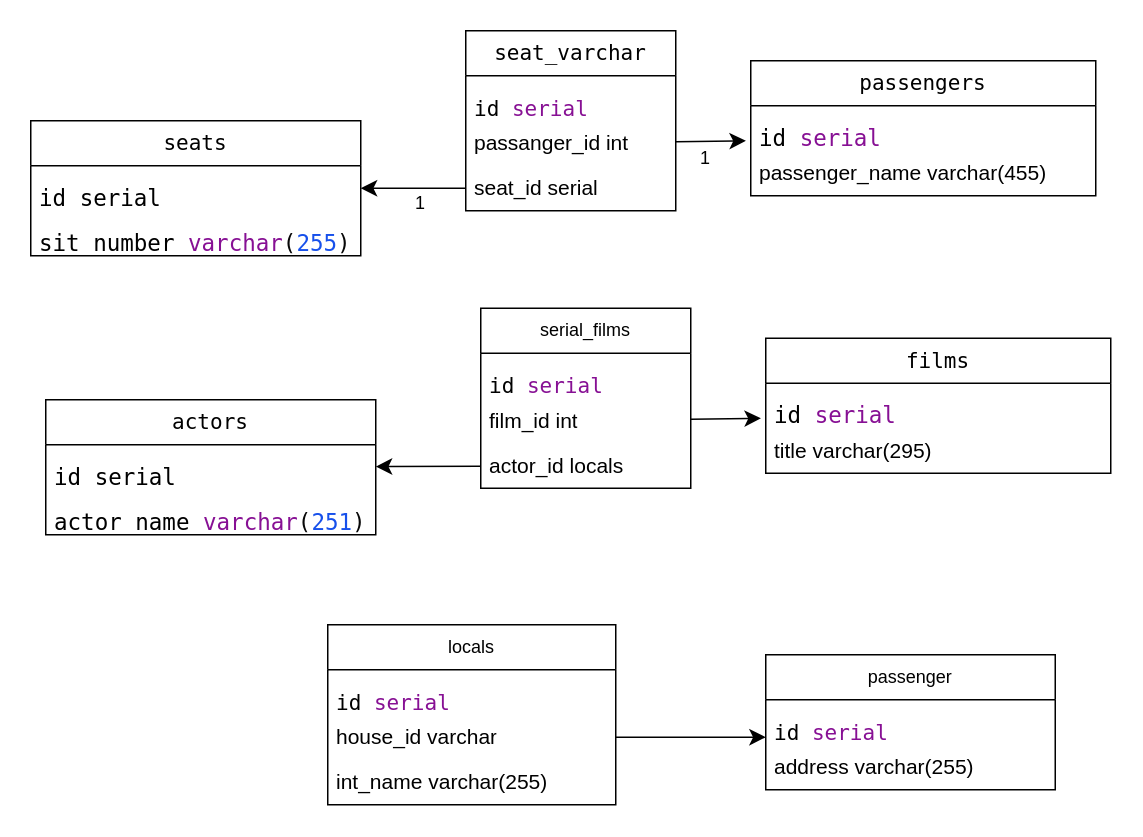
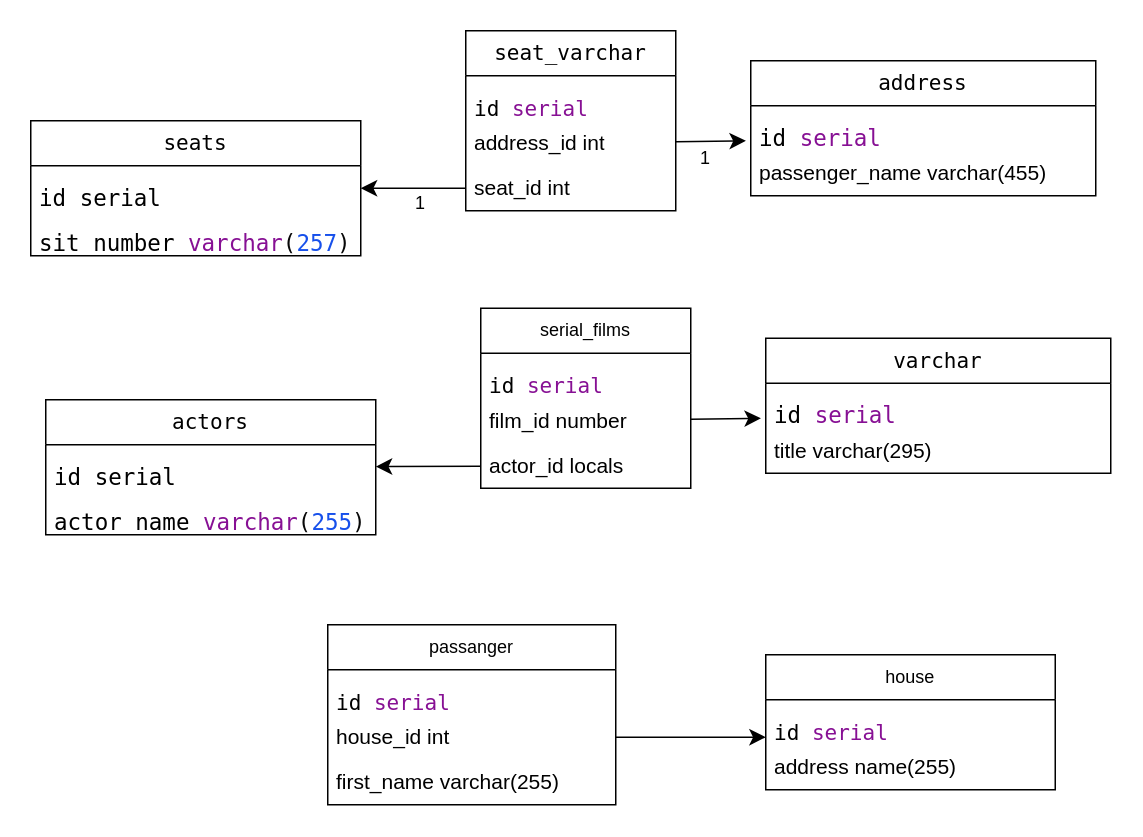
node "passengers": label "passengers" -> "address"
node "passanger_id int": label "passanger_id int" -> "address_id int"
node "seat_id serial": label "seat_id serial" -> "seat_id int"
node "sit_number varchar(255)": label "sit_number varchar(255)" -> "sit_number varchar(257)"
node "films": label "films" -> "varchar"
node "film_id int": label "film_id int" -> "film_id number"
node "actor_name varchar(251)": label "actor_name varchar(251)" -> "actor_name varchar(255)"
node "locals": label "locals" -> "passanger"
node "passenger": label "passenger" -> "house"
node "house_id varchar": label "house_id varchar" -> "house_id int"
node "address varchar(255)": label "address varchar(255)" -> "address name(255)"
node "int_name varchar(255)": label "int_name varchar(255)" -> "first_name varchar(255)"
